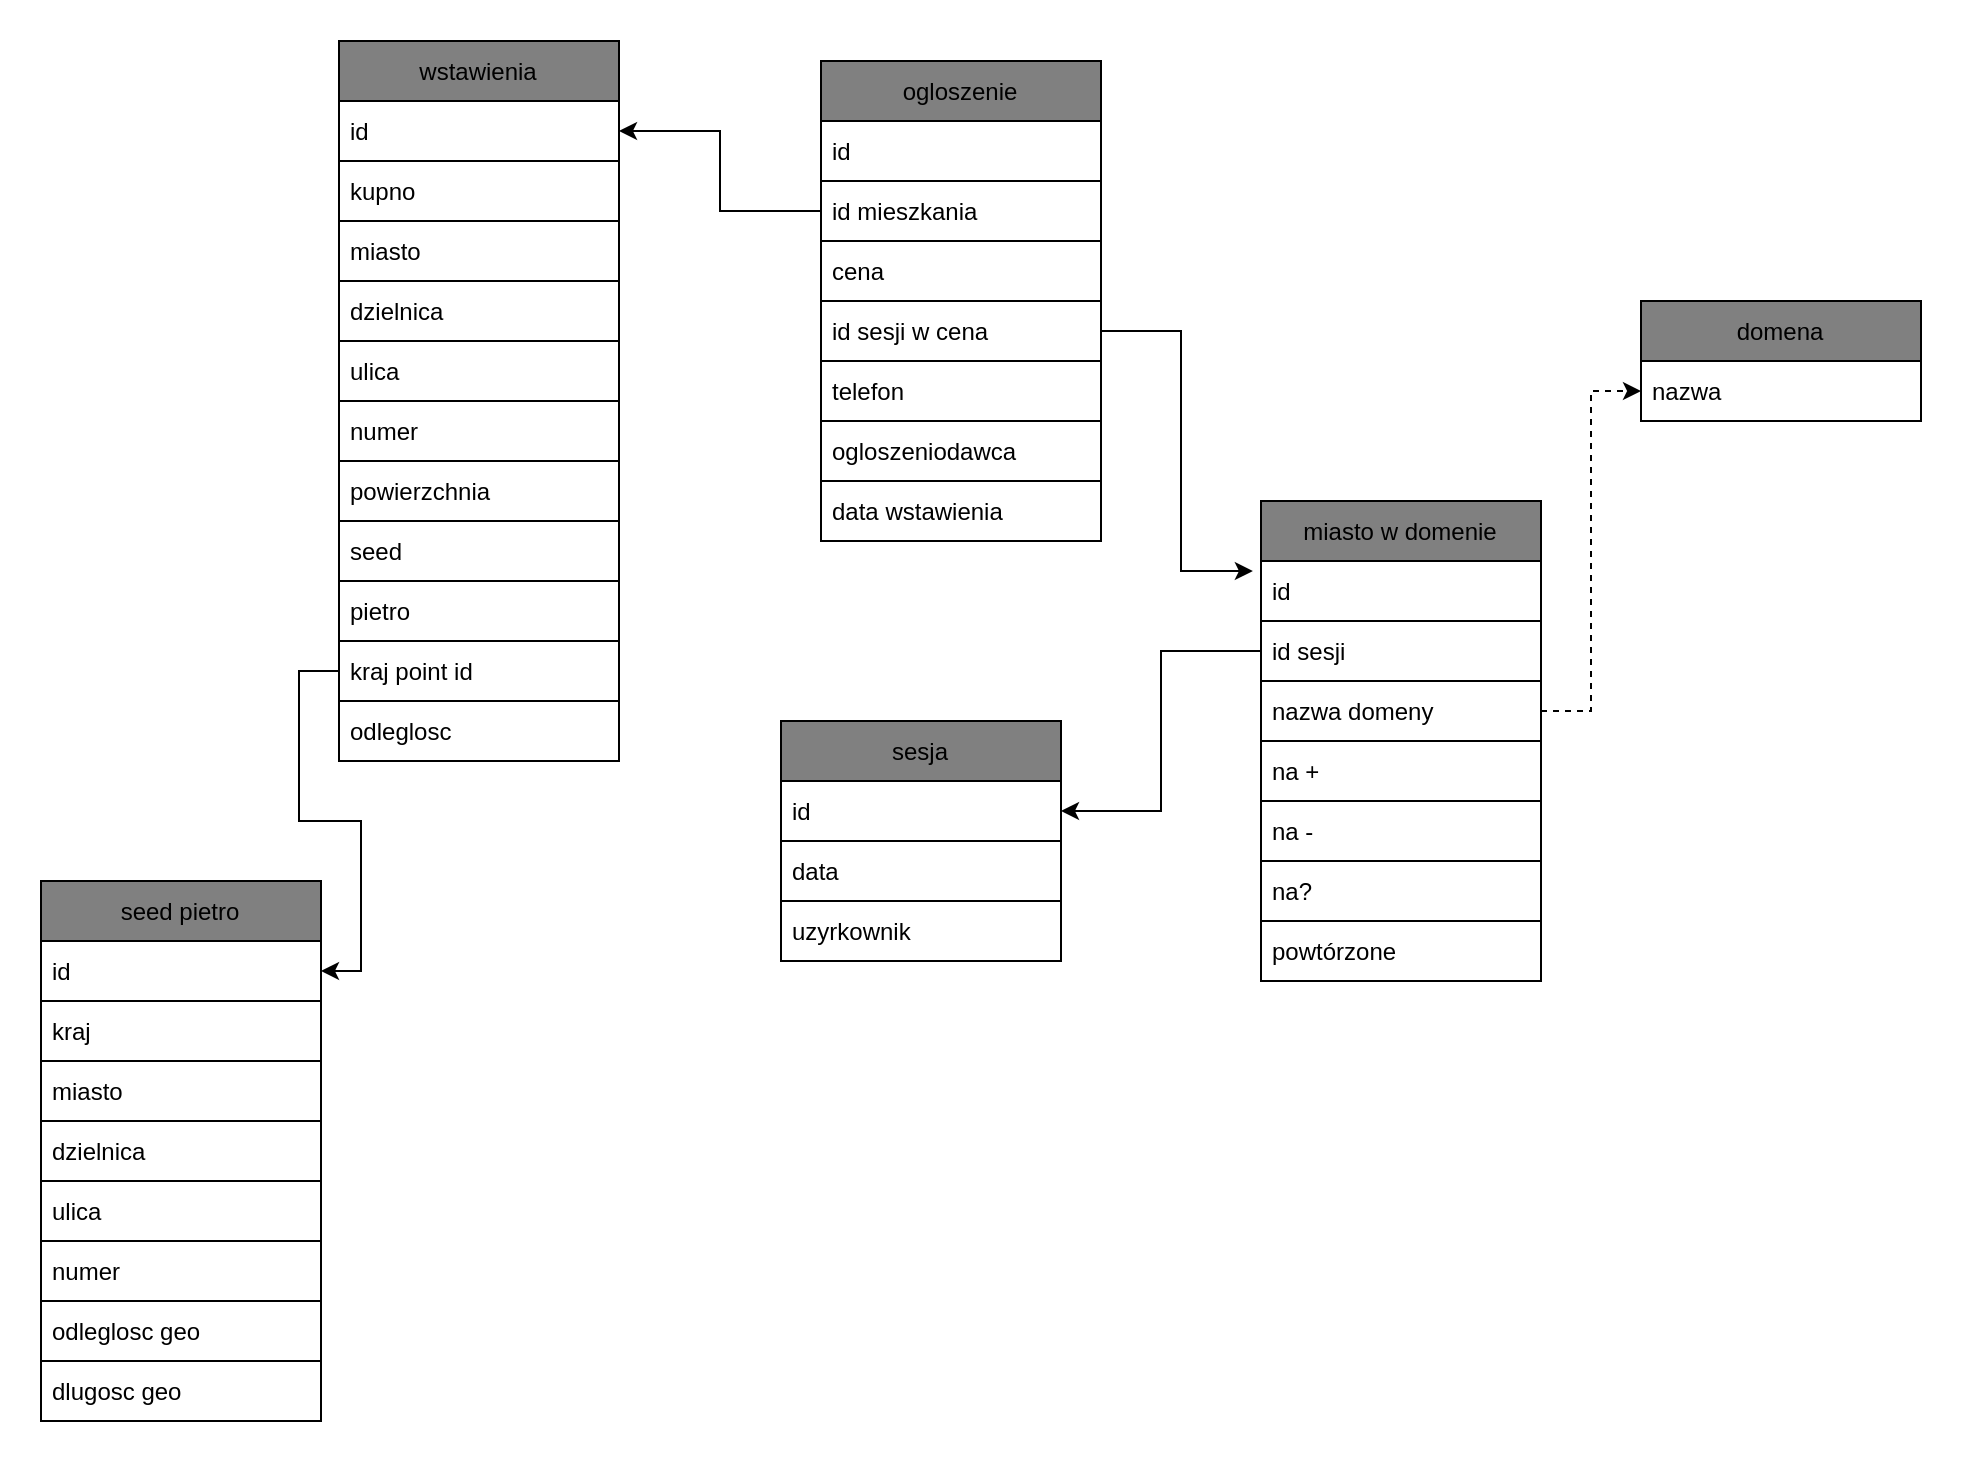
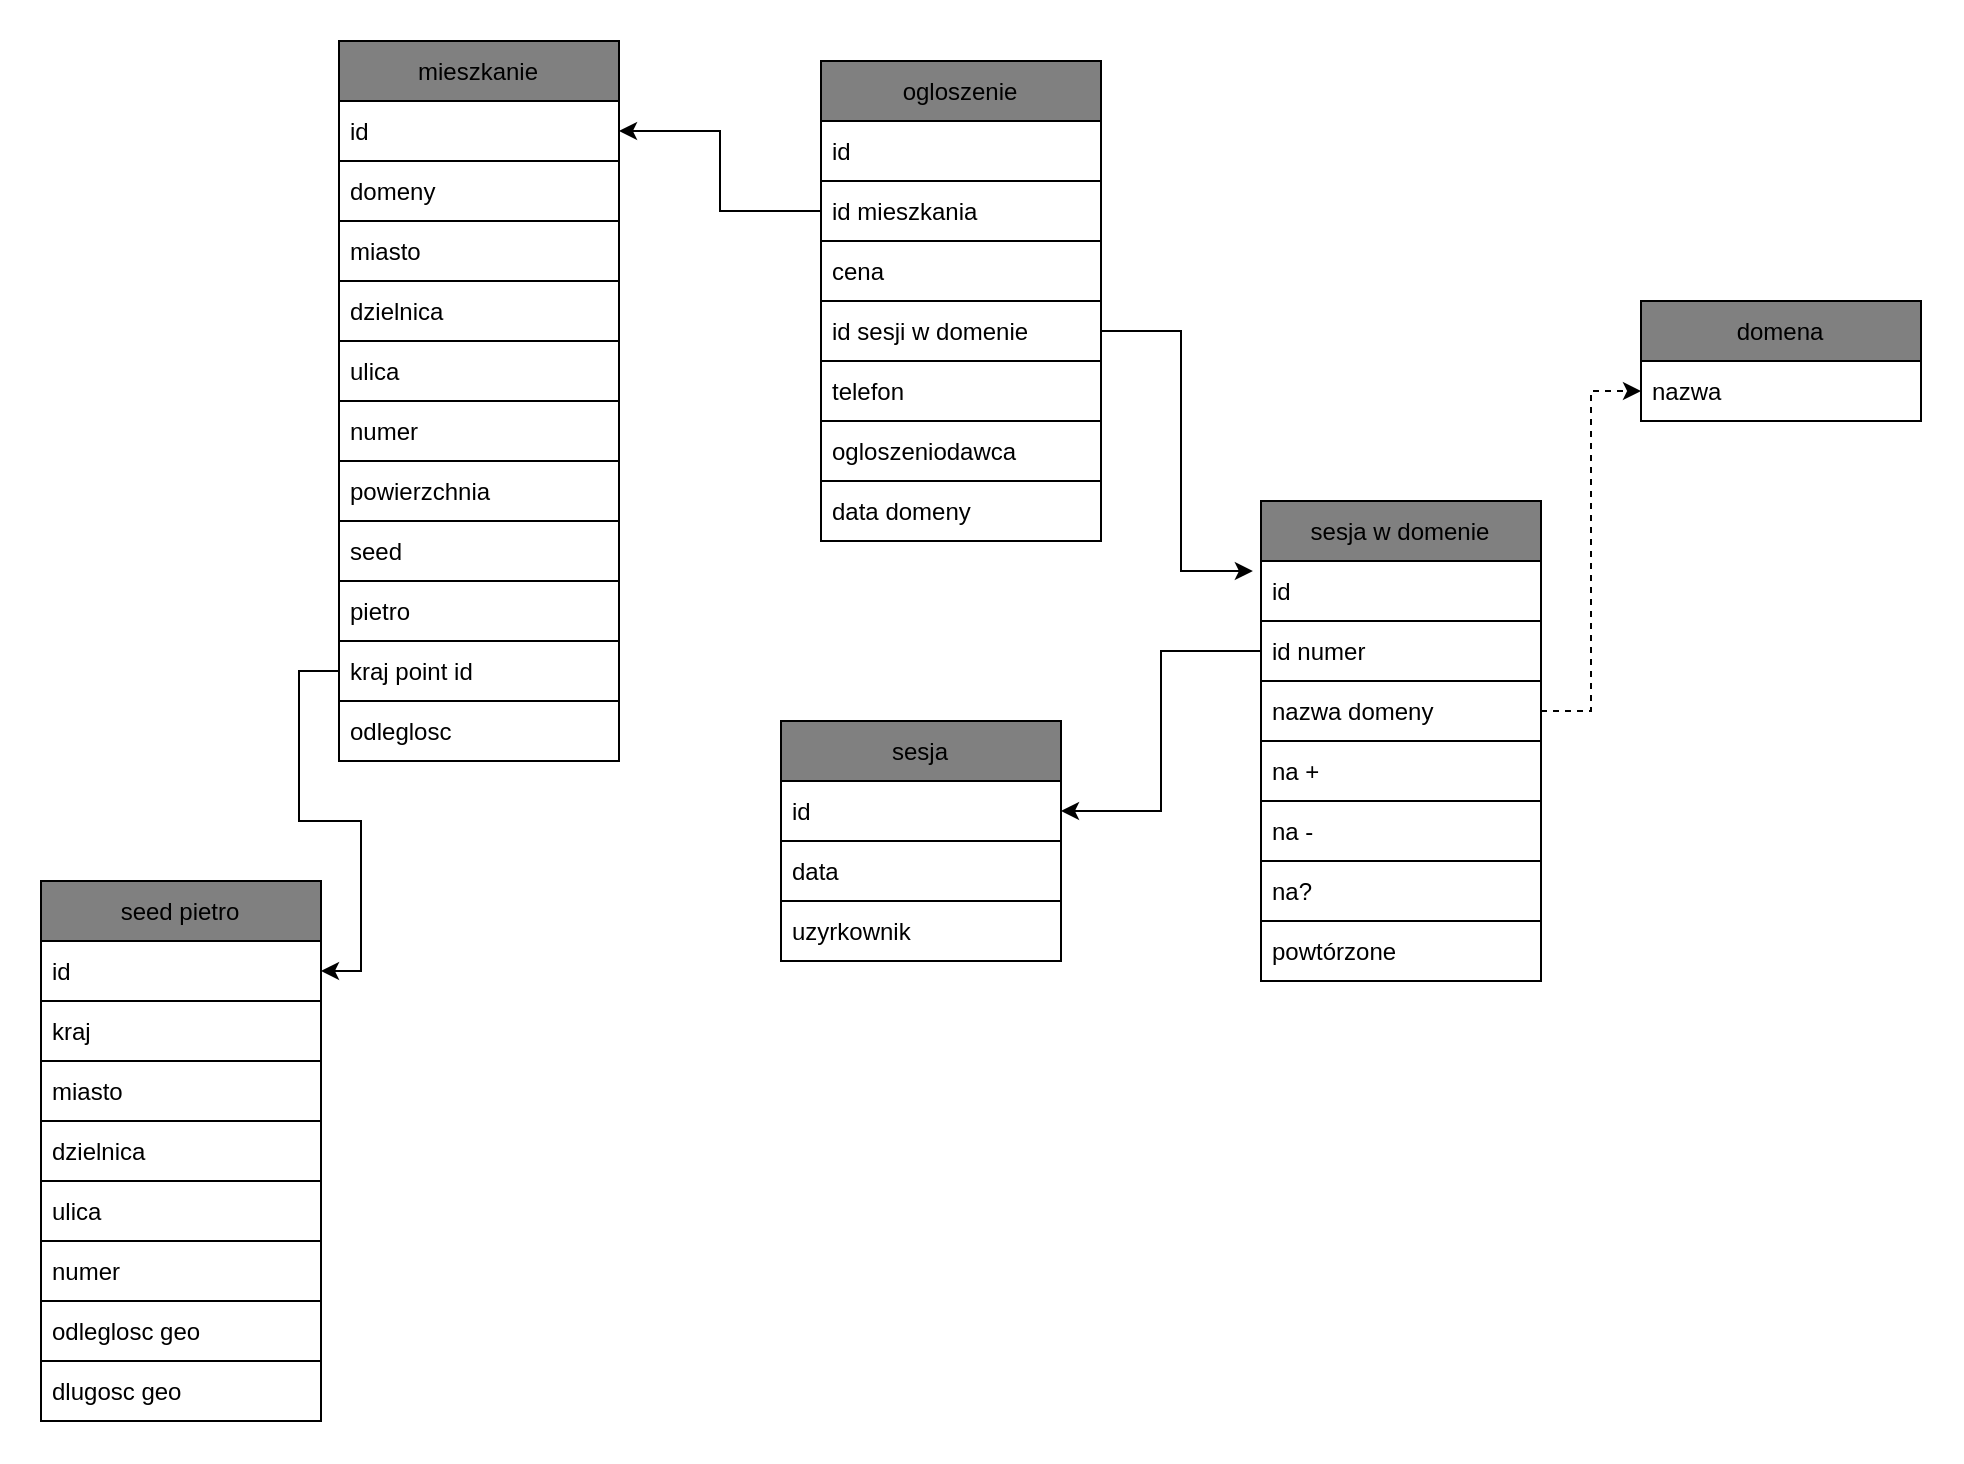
node "wstawienia": label "wstawienia" -> "mieszkanie"
node "kupno": label "kupno" -> "domeny"
node "id sesji w cena": label "id sesji w cena" -> "id sesji w domenie"
node "data wstawienia": label "data wstawienia" -> "data domeny"
node "miasto w domenie": label "miasto w domenie" -> "sesja w domenie"
node "id sesji": label "id sesji" -> "id numer"
